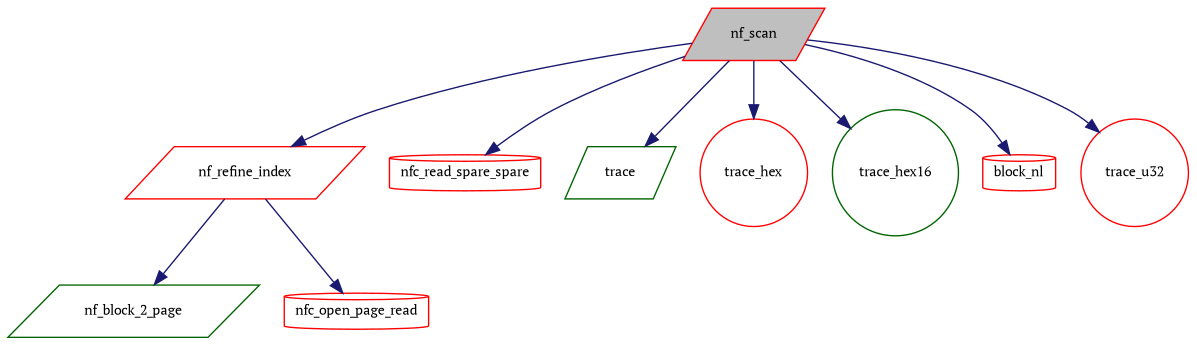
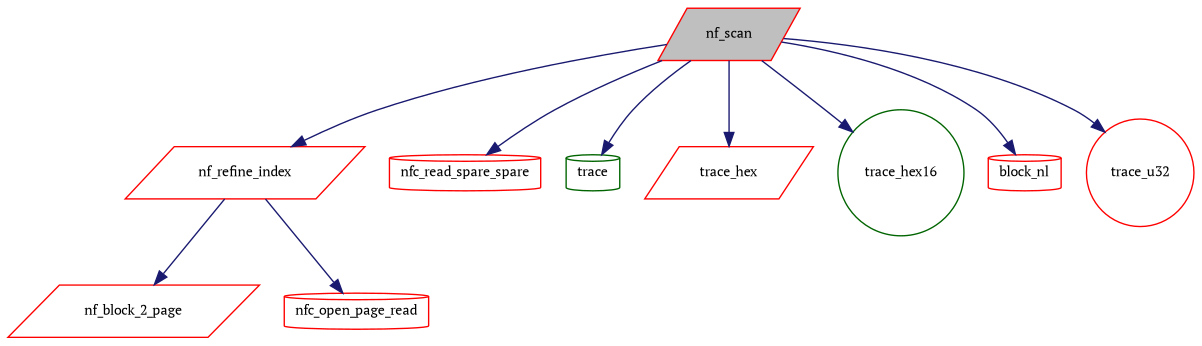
node "trace": shape parallelogram -> cylinder
node "trace_hex": shape circle -> parallelogram
node "nf_block_2_page": color darkgreen -> red
